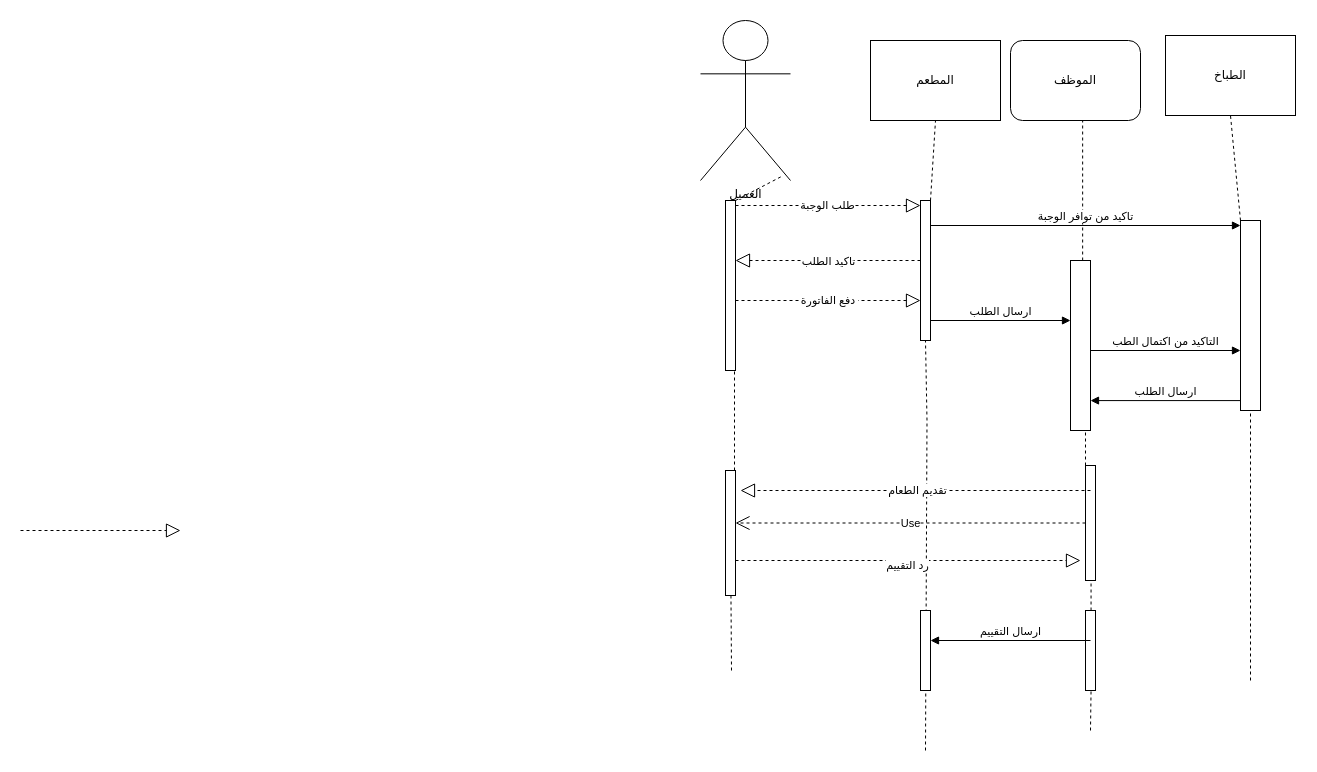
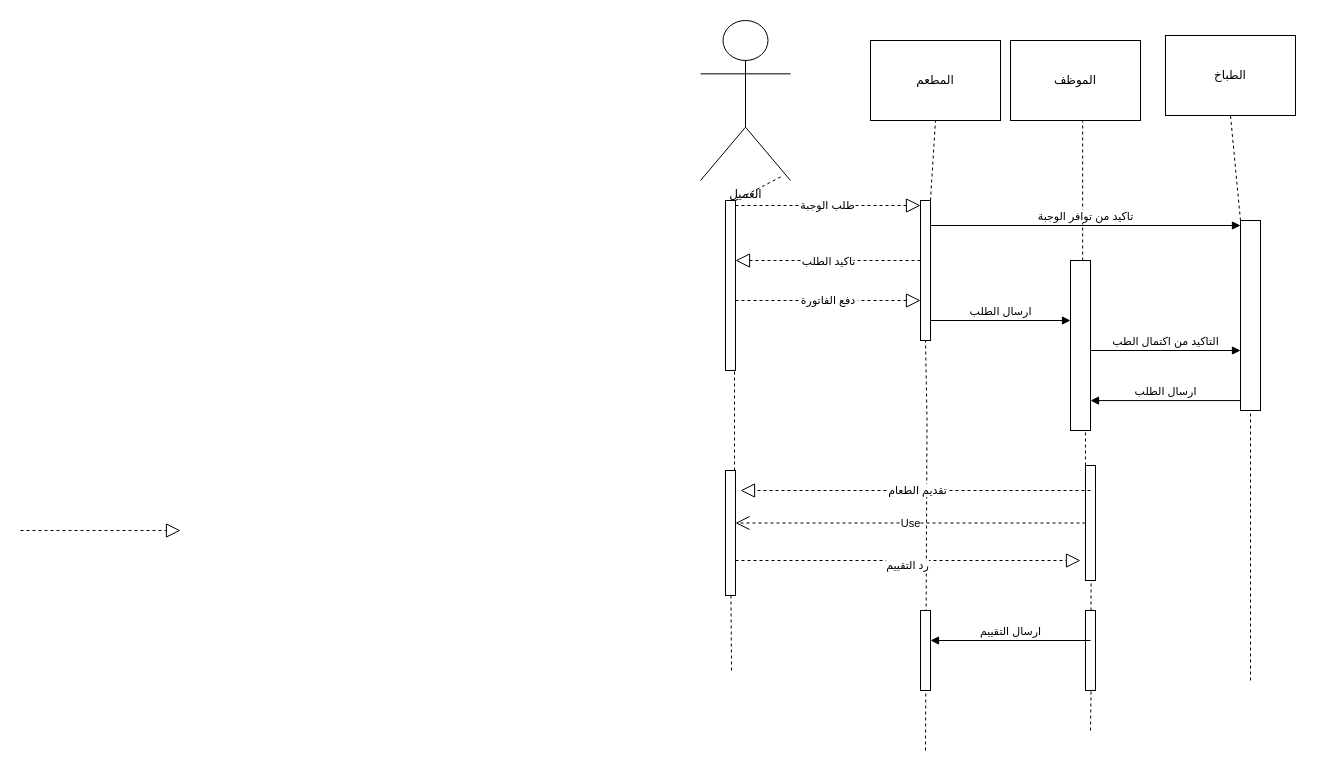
node "الموظف": shape rounded rectangle -> rectangle
